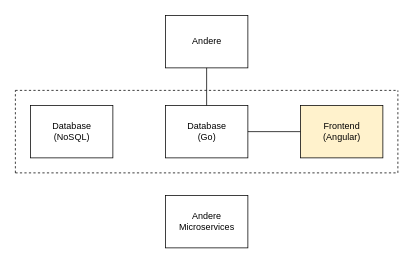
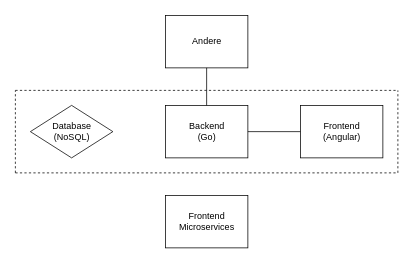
node "Database (NoSQL)": shape rectangle -> diamond
node "Database (Go)": label "Database (Go)" -> "Backend (Go)"
node "Frontend (Angular)": fillcolor #fff2cc -> #ffffff
node "Andere Microservices": label "Andere Microservices" -> "Frontend Microservices"
